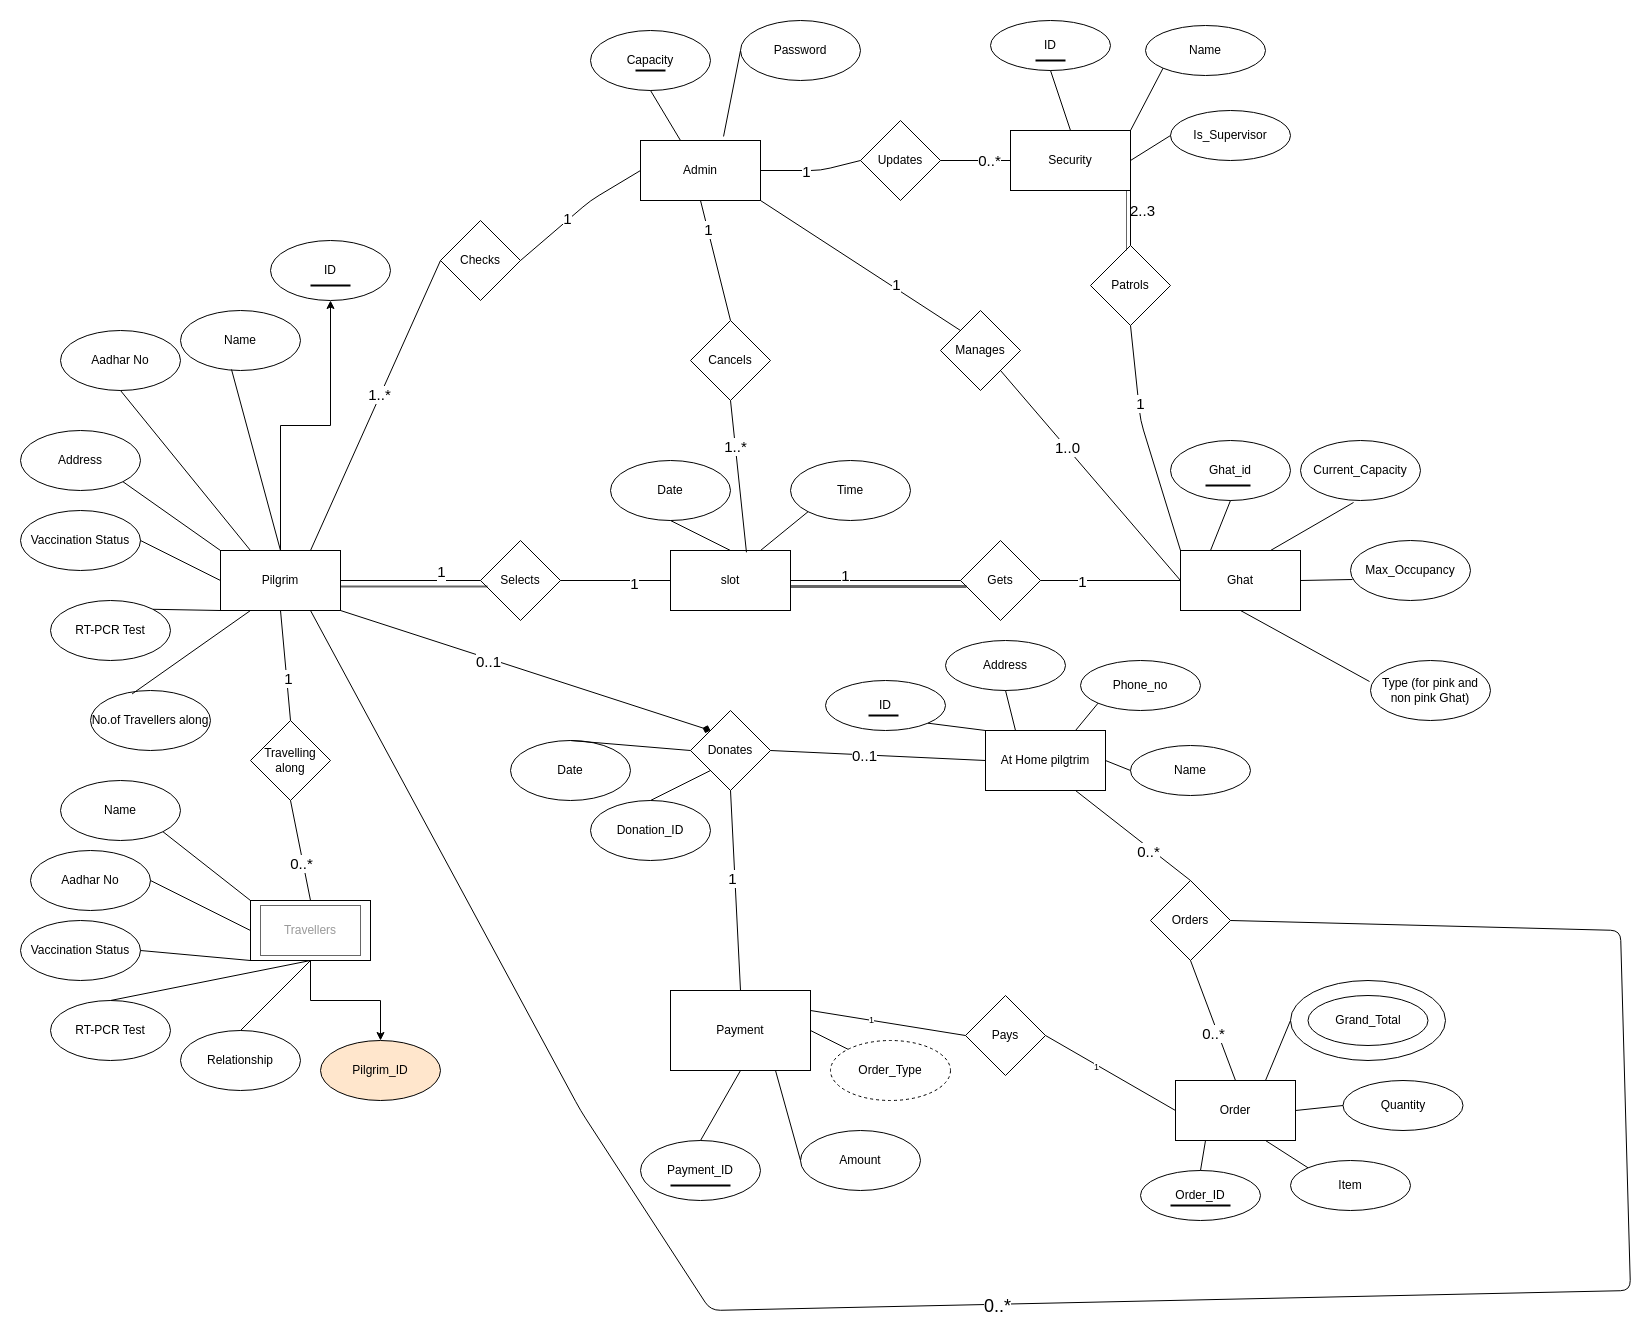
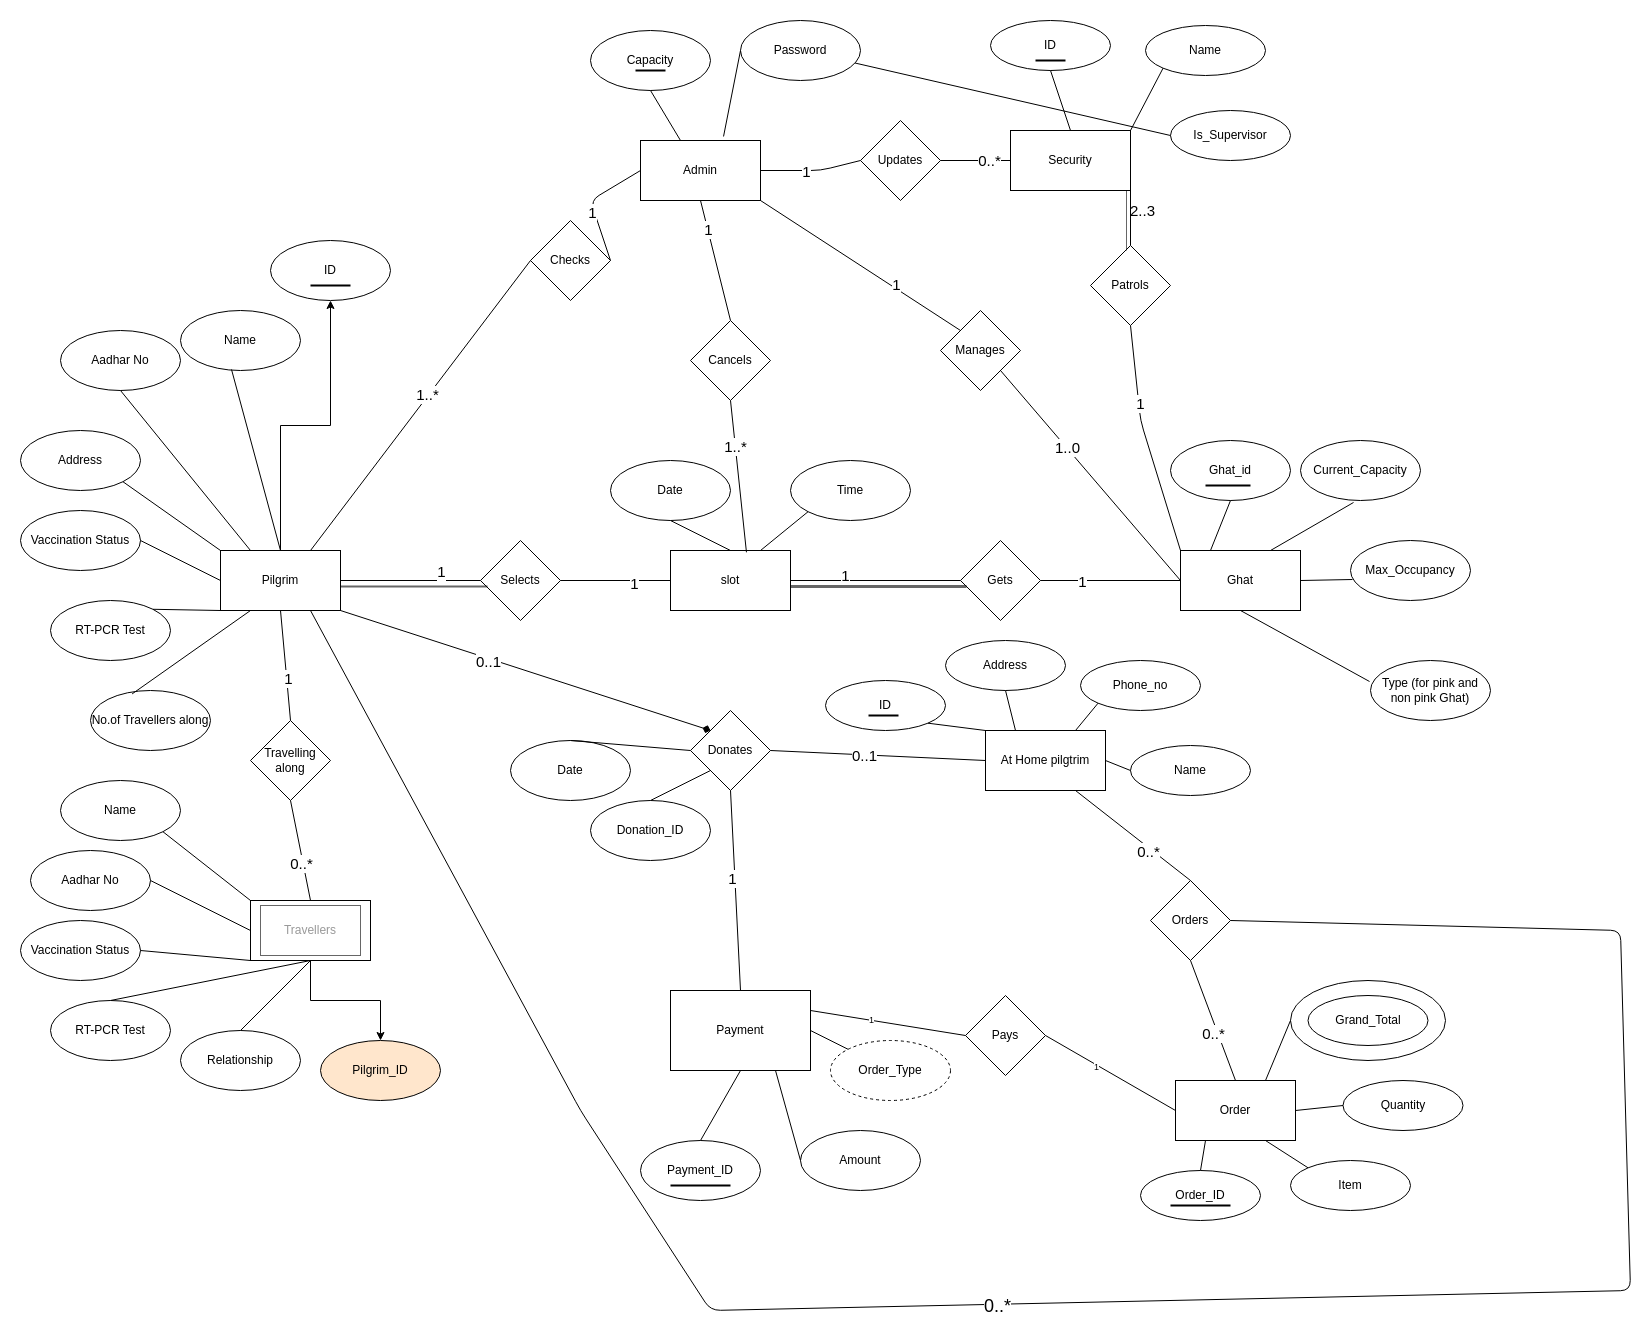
edge "Is_Supervisor" -- "Security": now "Is_Supervisor" -- "Password"
node "Checks": moved (481, 261) -> (571, 261)
